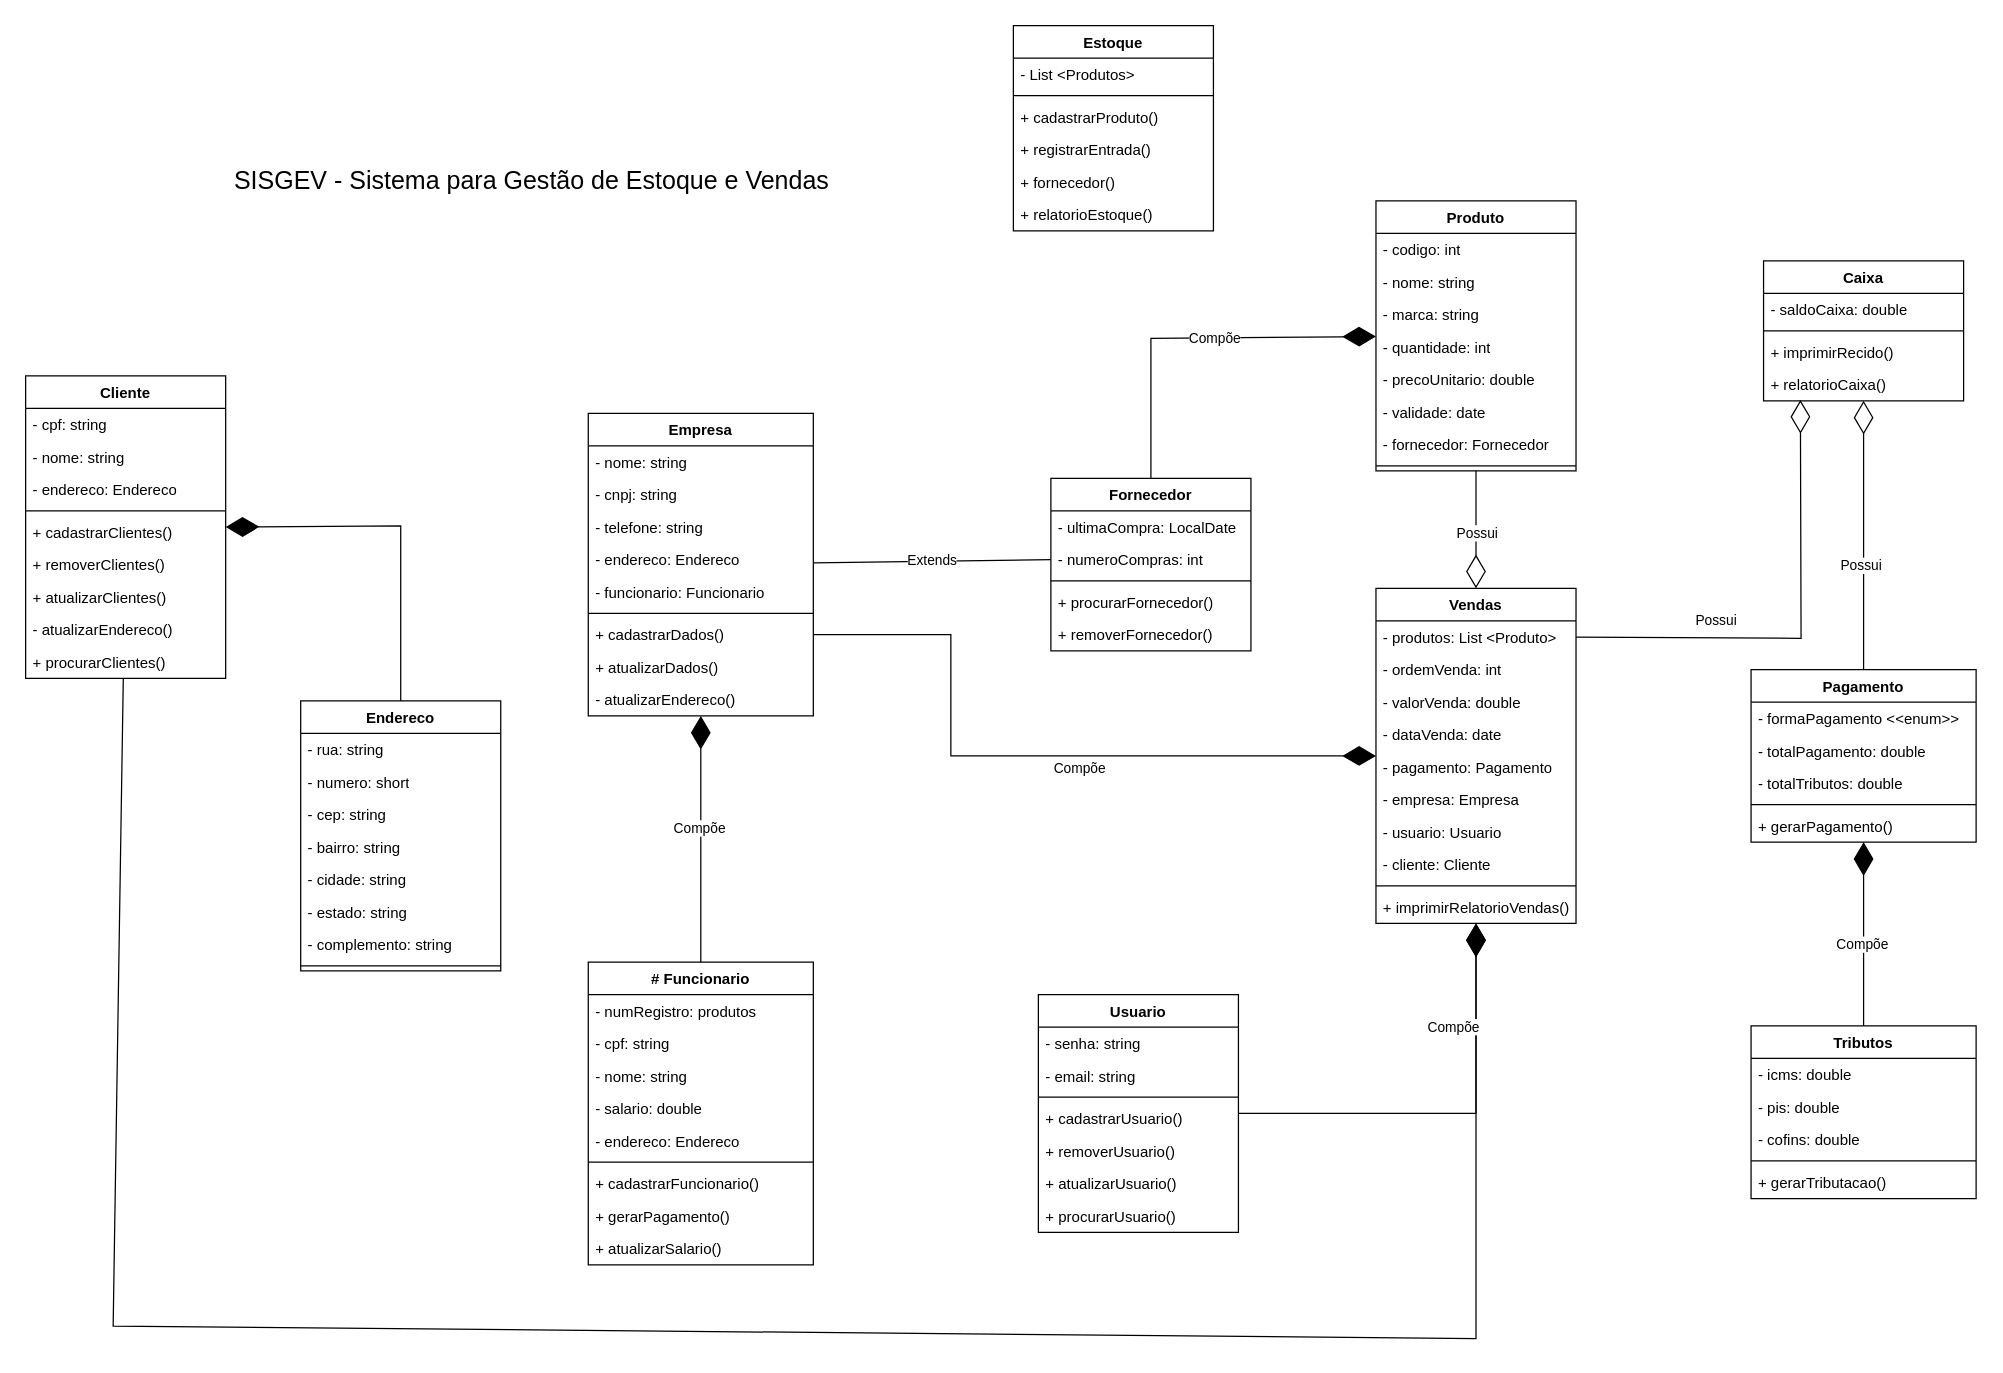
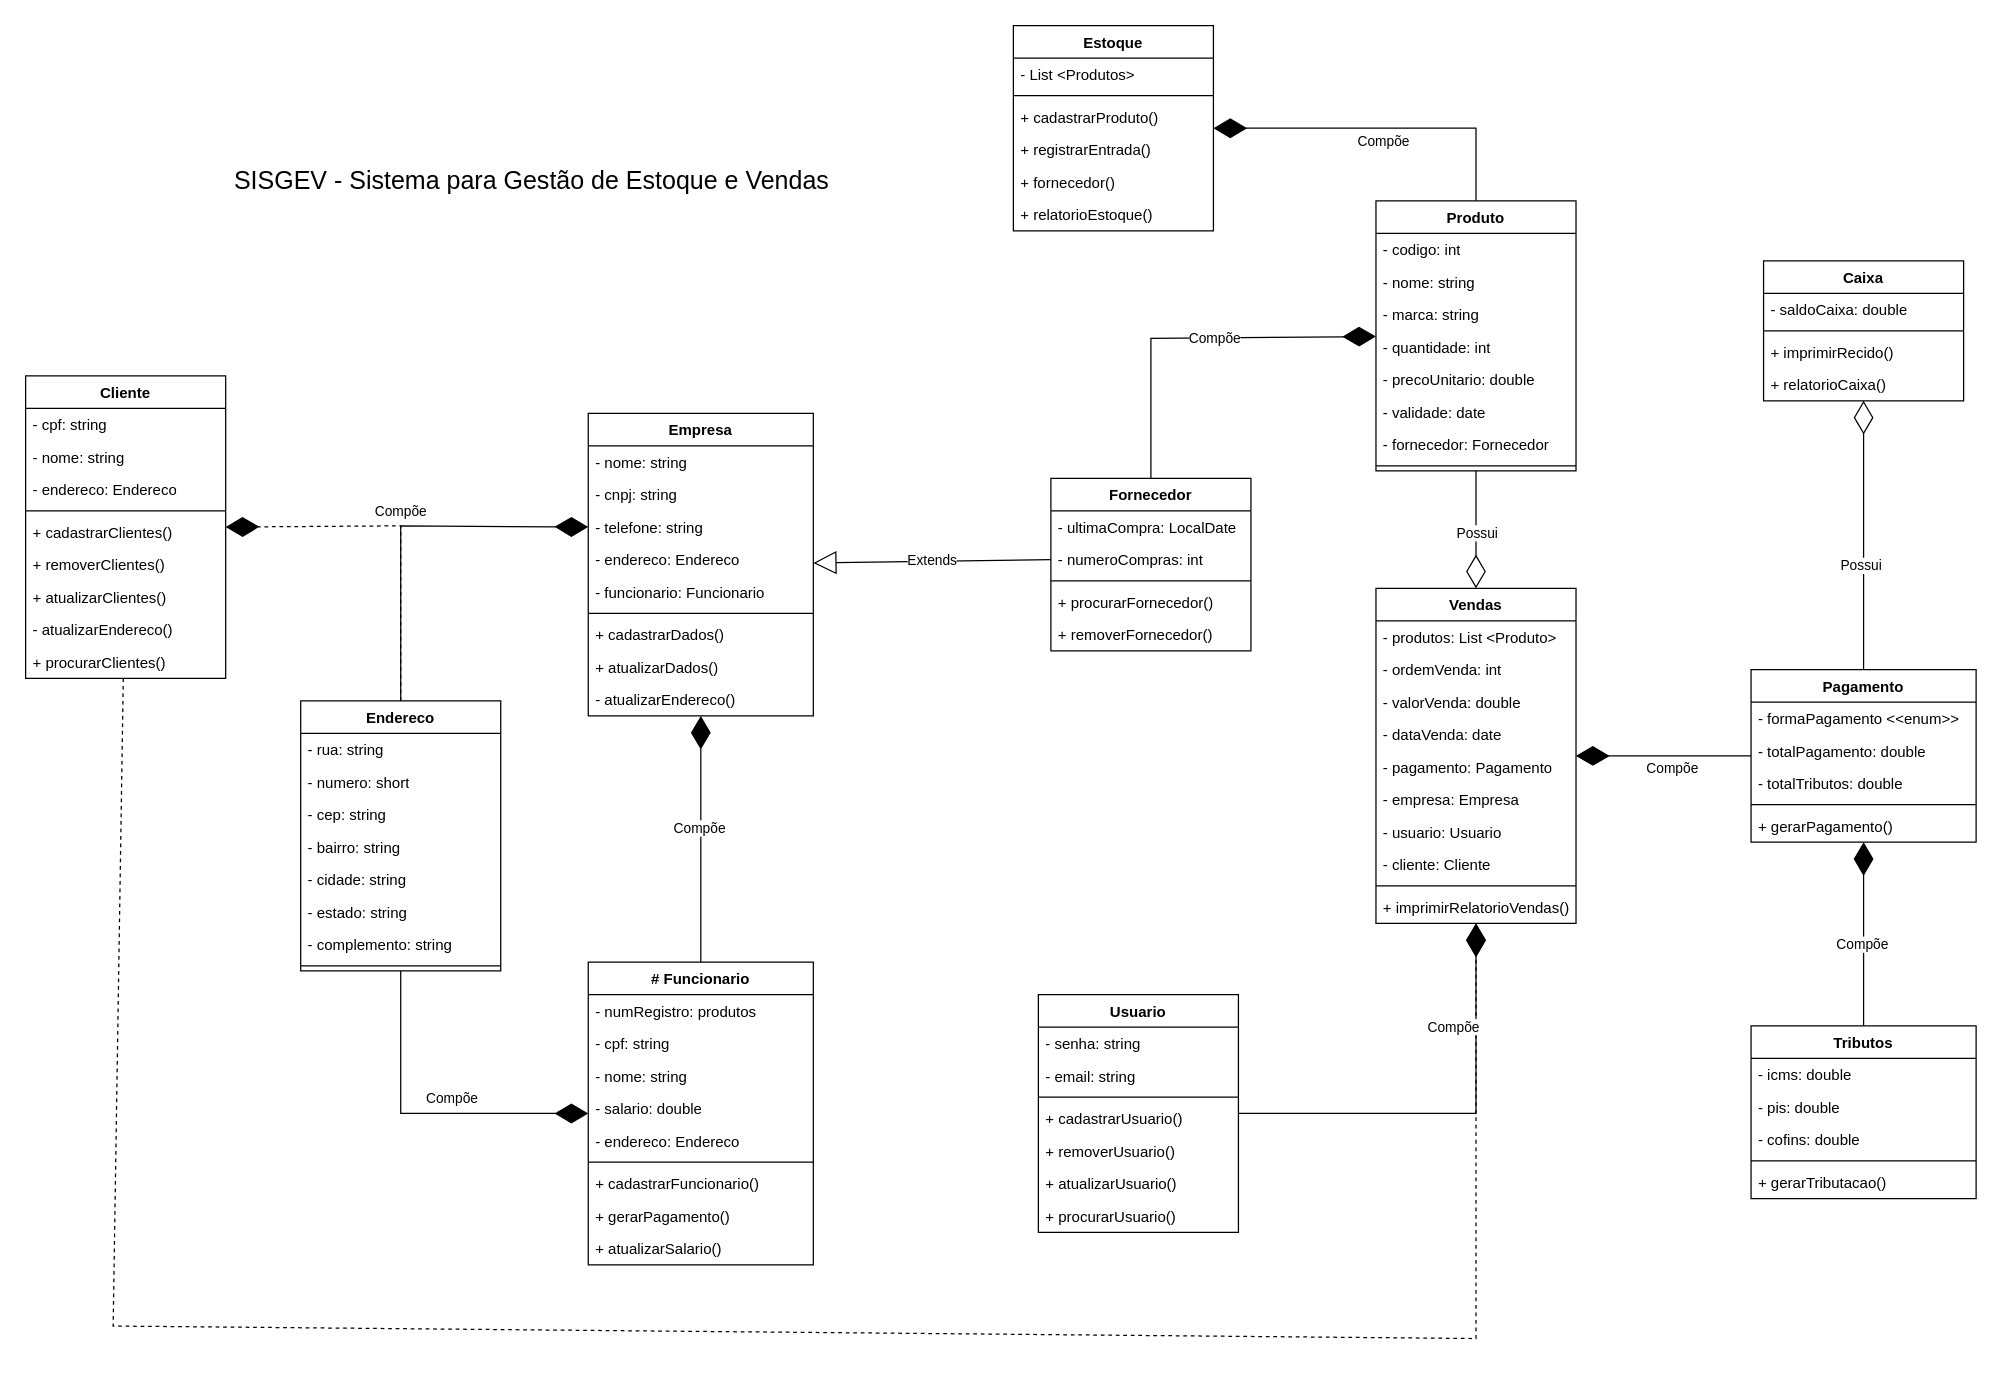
edge "Produto" -> "Estoque": added, label "Compõe"
edge "Endereco" -> "Cliente": style solid -> dashed
edge "Endereco" -> "- telefone: string": added, label "Compõe"
edge "- numeroCompras: int" -- "Empresa": arrowhead none -> block
edge "- produtos: List <Produto>" -> "+ relatorioCaixa()": removed, label "Possui"
edge "+ cadastrarDados()" -> "Vendas": removed, label "Compõe"
edge "Pagamento" -> "Vendas": added, label "Compõe"
edge "Endereco" -> "# Funcionario": added, label "Compõe"
edge "Cliente" -> "Vendas": style solid -> dashed
